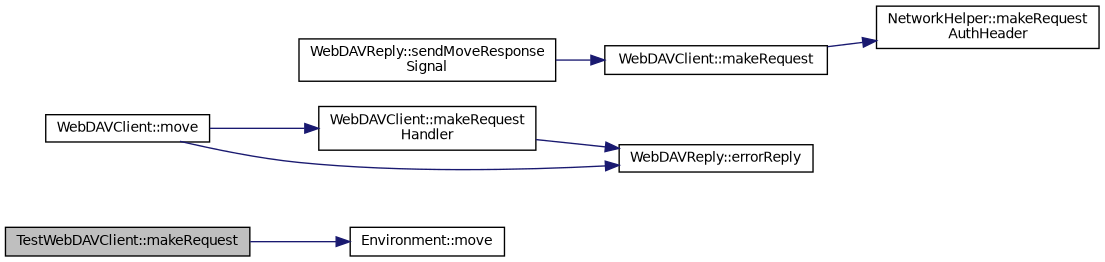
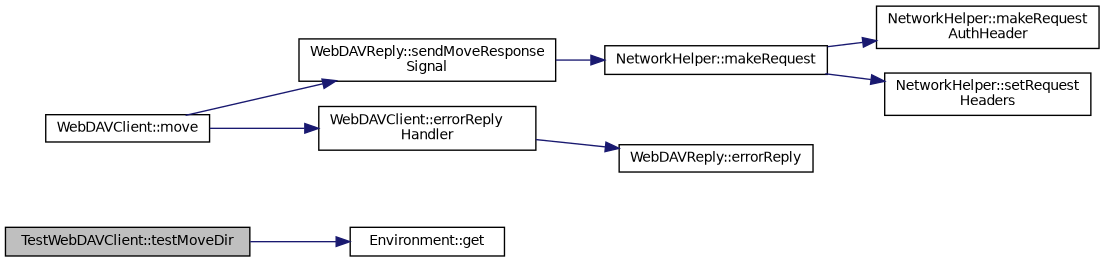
node "WebDAVClient::makeRequest": label "WebDAVClient::makeRequest" -> "NetworkHelper::makeRequest"
node "NetworkHelper::setRequest Headers": added
node "WebDAVClient::makeRequest Handler": label "WebDAVClient::makeRequest Handler" -> "WebDAVClient::errorReply Handler"
edge "WebDAVClient::move" -> "WebDAVReply::errorReply": now "WebDAVClient::move" -> "WebDAVReply::sendMoveResponse Signal"
node "TestWebDAVClient::makeRequest": label "TestWebDAVClient::makeRequest" -> "TestWebDAVClient::testMoveDir"
node "Environment::move": label "Environment::move" -> "Environment::get"
